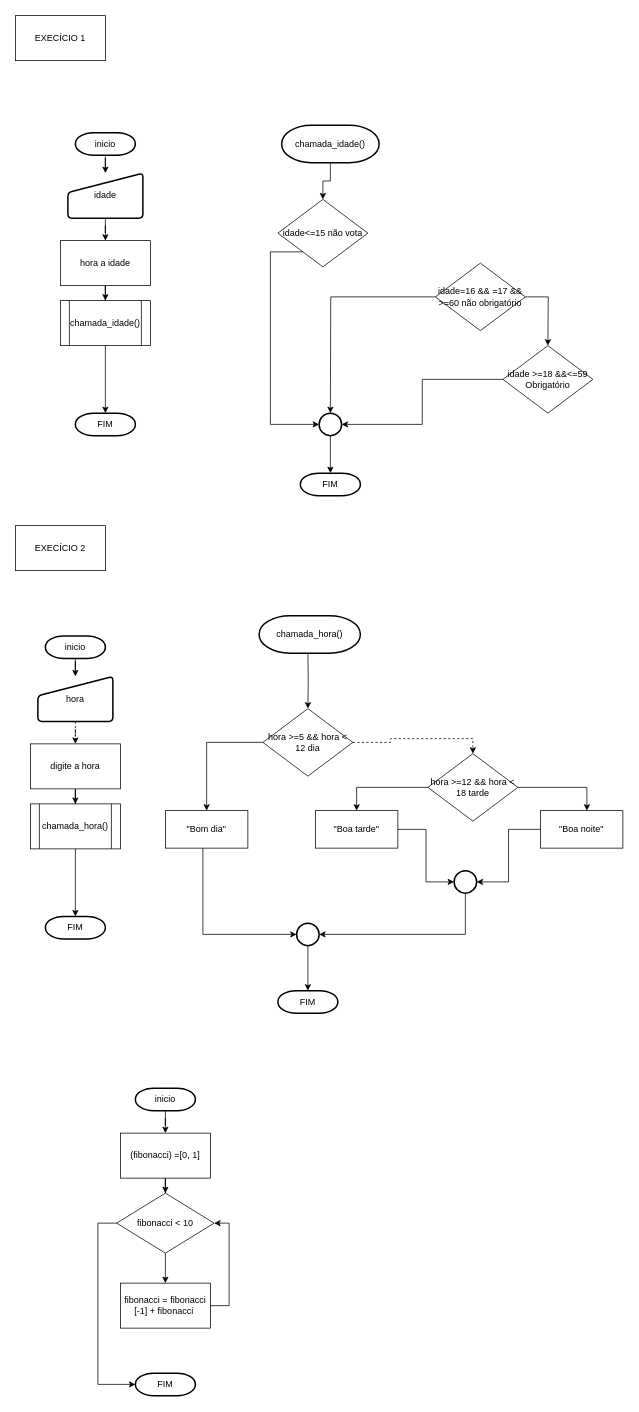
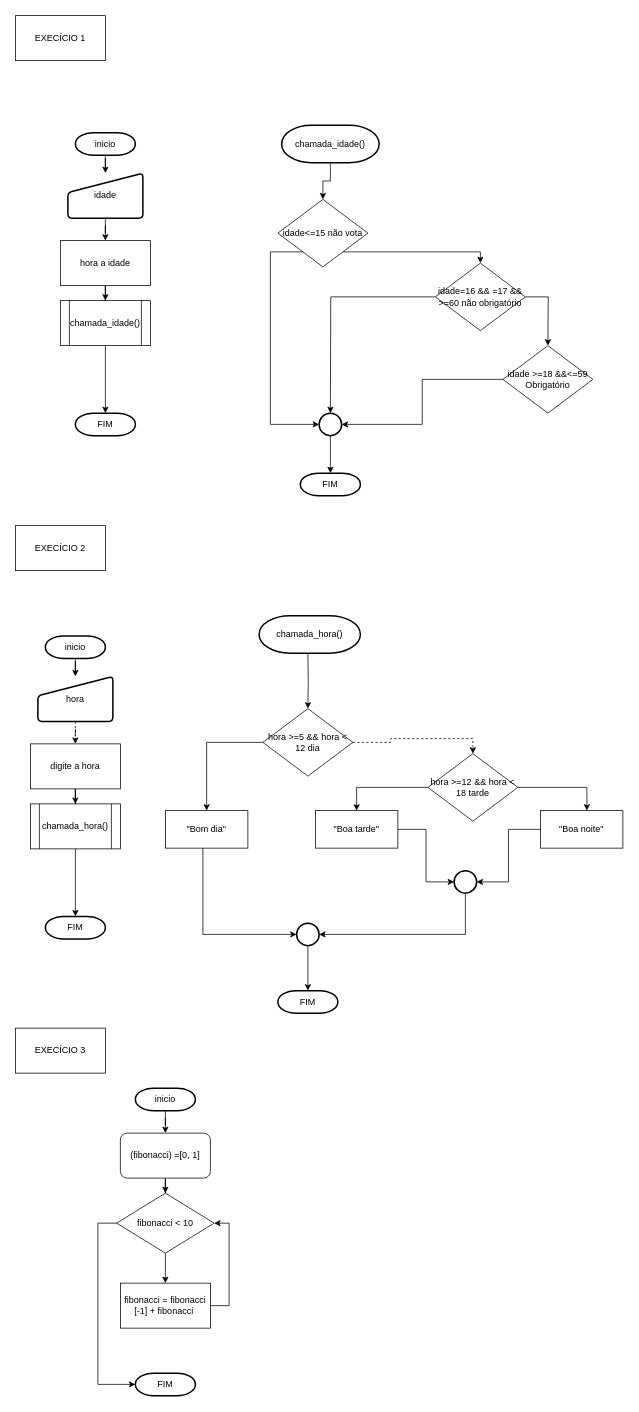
edge "idade<=15 não vota" -> "idade=16 && =17 && >=60 não obrigatório": added
node "EXECÍCIO 3": added
node "(fibonacci) =[0, 1]": shape rectangle -> rounded rectangle
